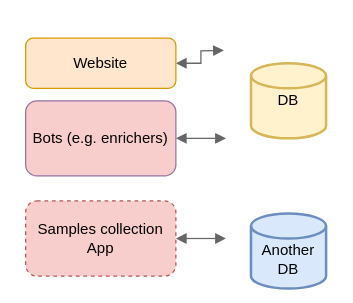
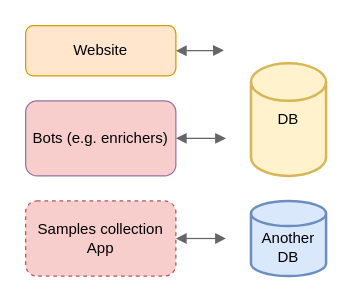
node "Website": moved (101, 63) -> (101, 51)
node "DB": size 75x75 -> 75x113
node "Another DB": moved (288, 251) -> (288, 238)
